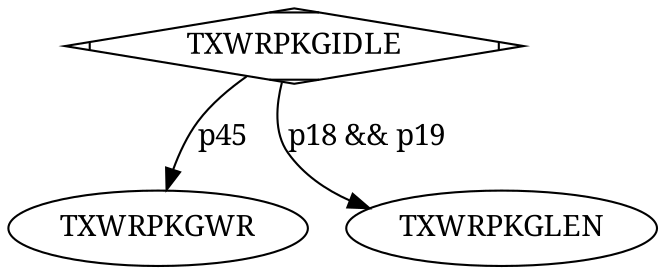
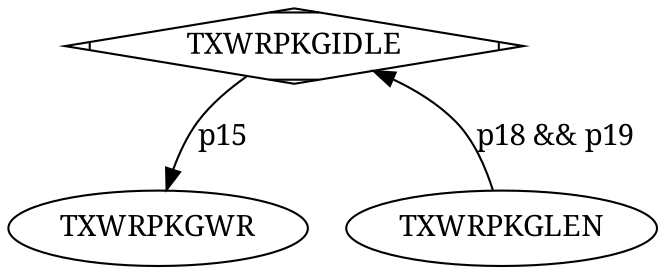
edge "TXWRPKGIDLE" -> "TXWRPKGWR": label "p45" -> "p15"
edge "TXWRPKGIDLE" -> "TXWRPKGLEN": reversed
